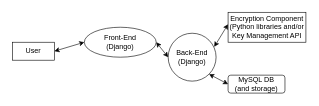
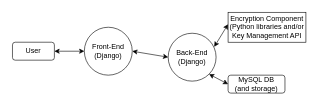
node "Front-End (Django)": size 72x30 -> 48x48
node "User": shape rectangle -> rounded rectangle
